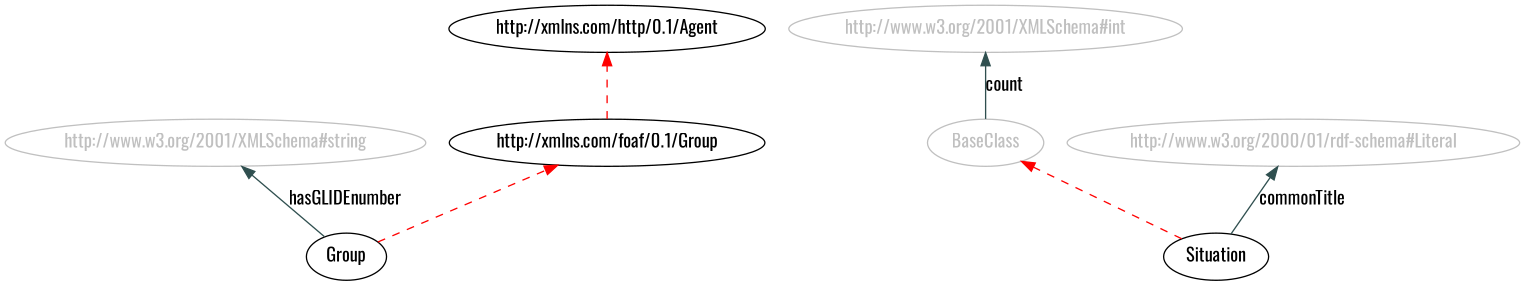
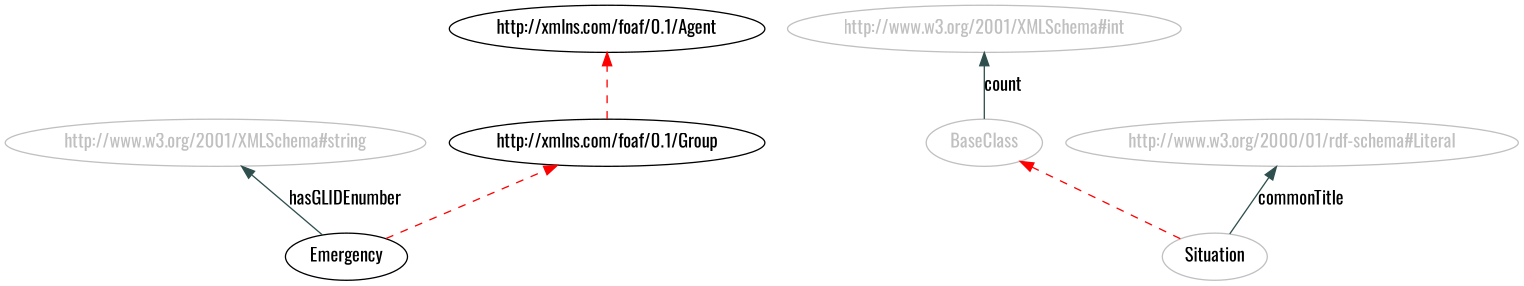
node "http://xmlns.com/http/0.1/Agent": label "http://xmlns.com/http/0.1/Agent" -> "http://xmlns.com/foaf/0.1/Agent"
node "Group": label "Group" -> "Emergency"
node "Situation": color black -> gray
